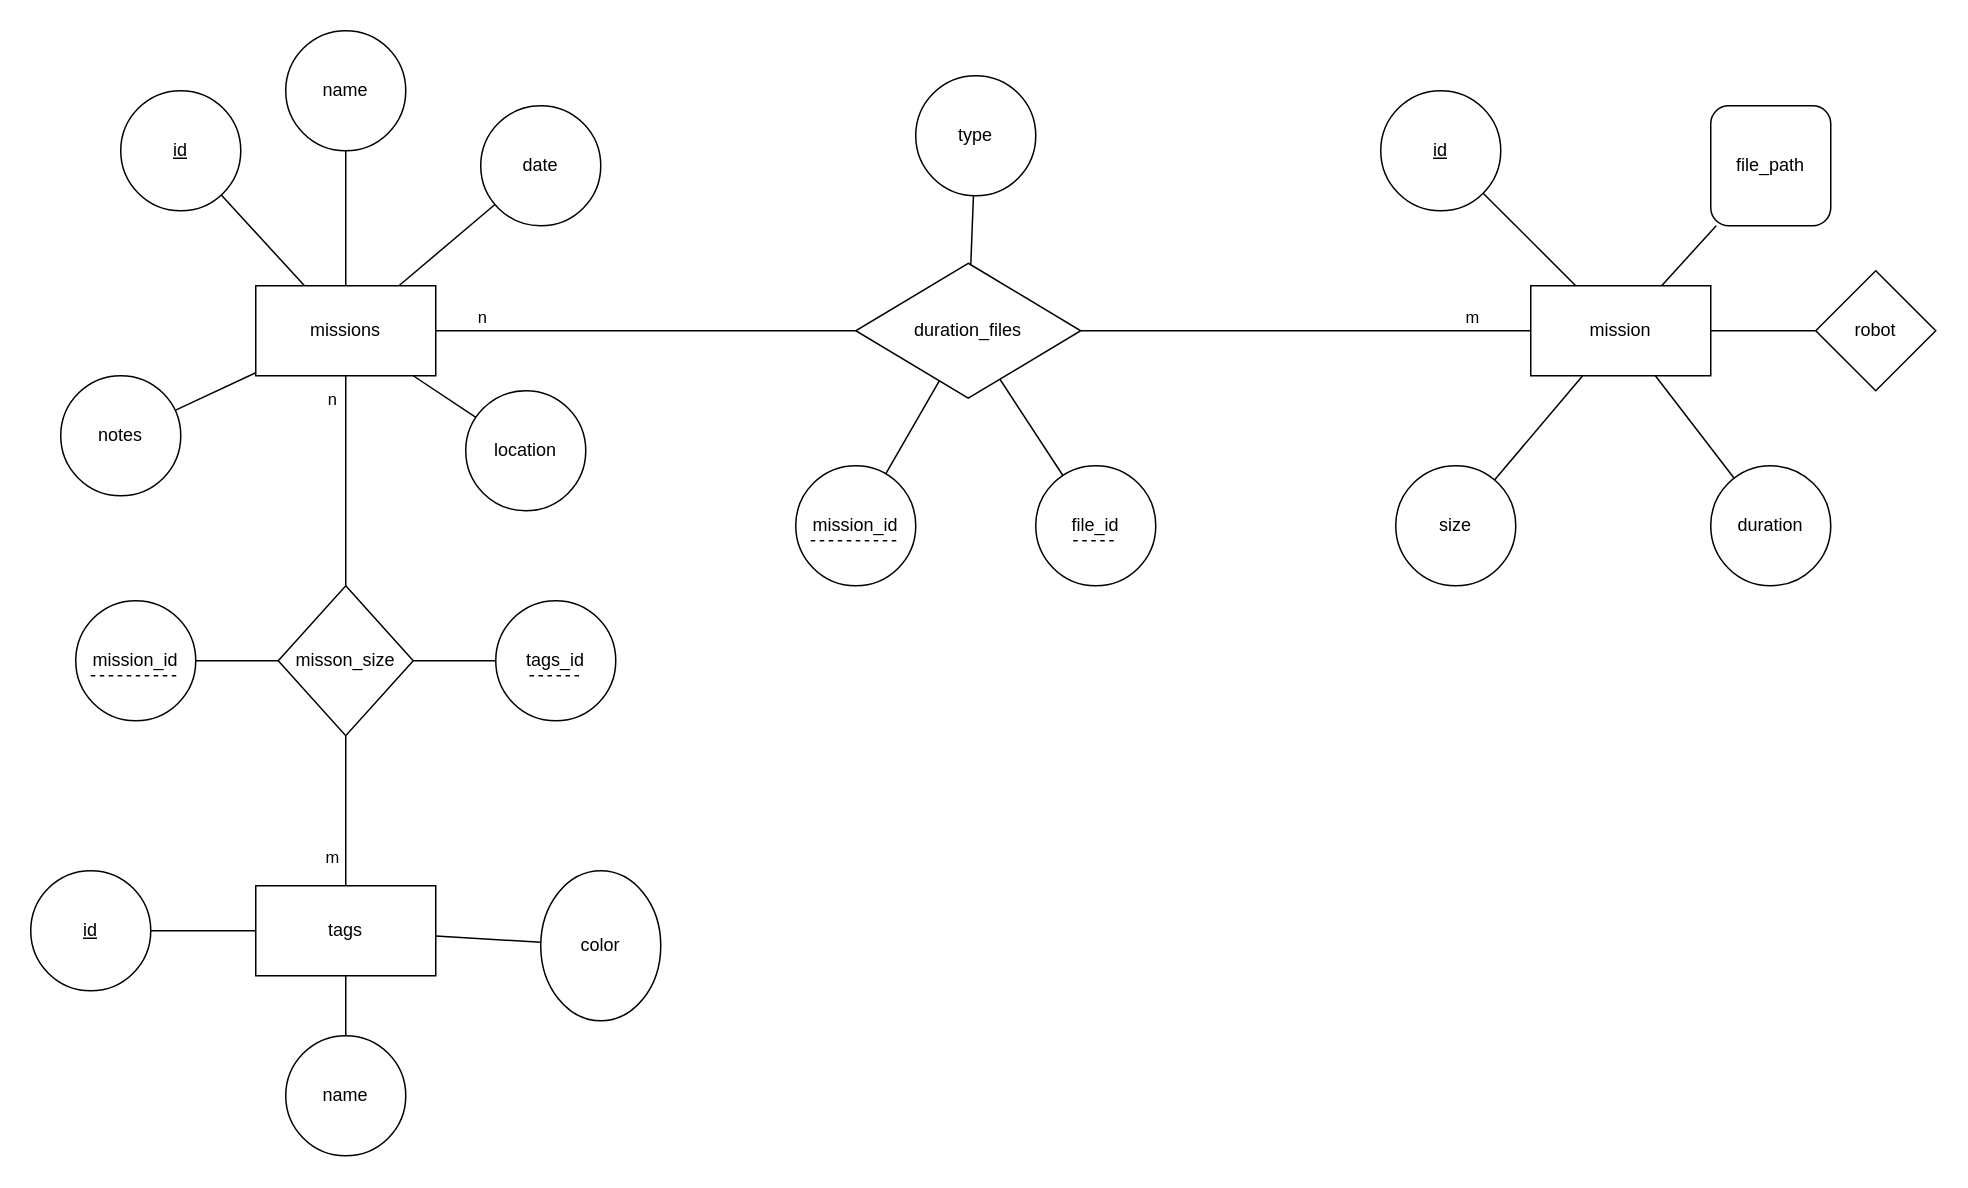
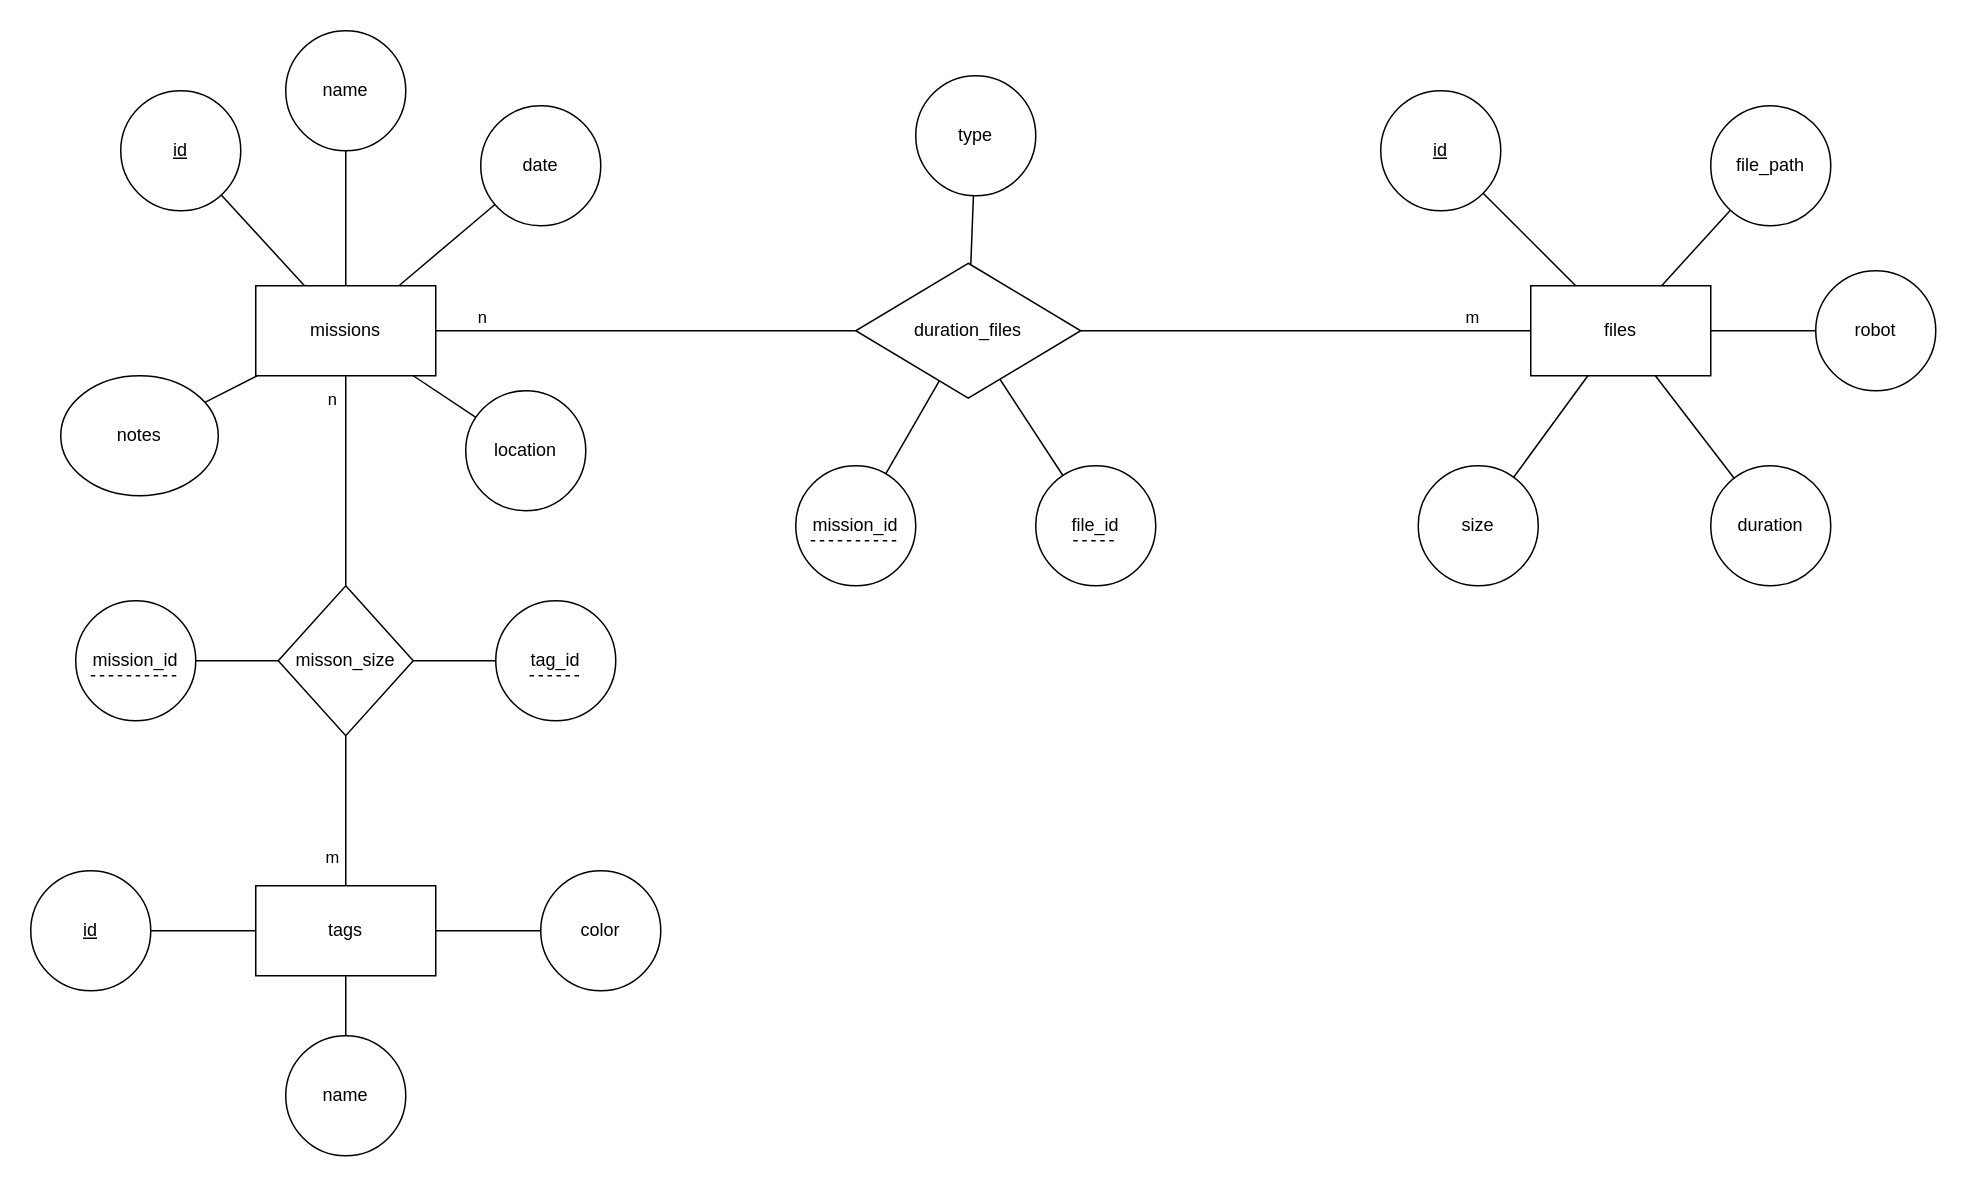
node "file_path": shape rounded rectangle -> ellipse
node "mission": label "mission" -> "files"
node "robot": shape diamond -> ellipse
node "notes": size 120x120 -> 158x120
node "size": moved (1456, 526) -> (1478, 526)
node "tags_id": label "tags_id" -> "tag_id"
node "color": size 120x150 -> 120x120
